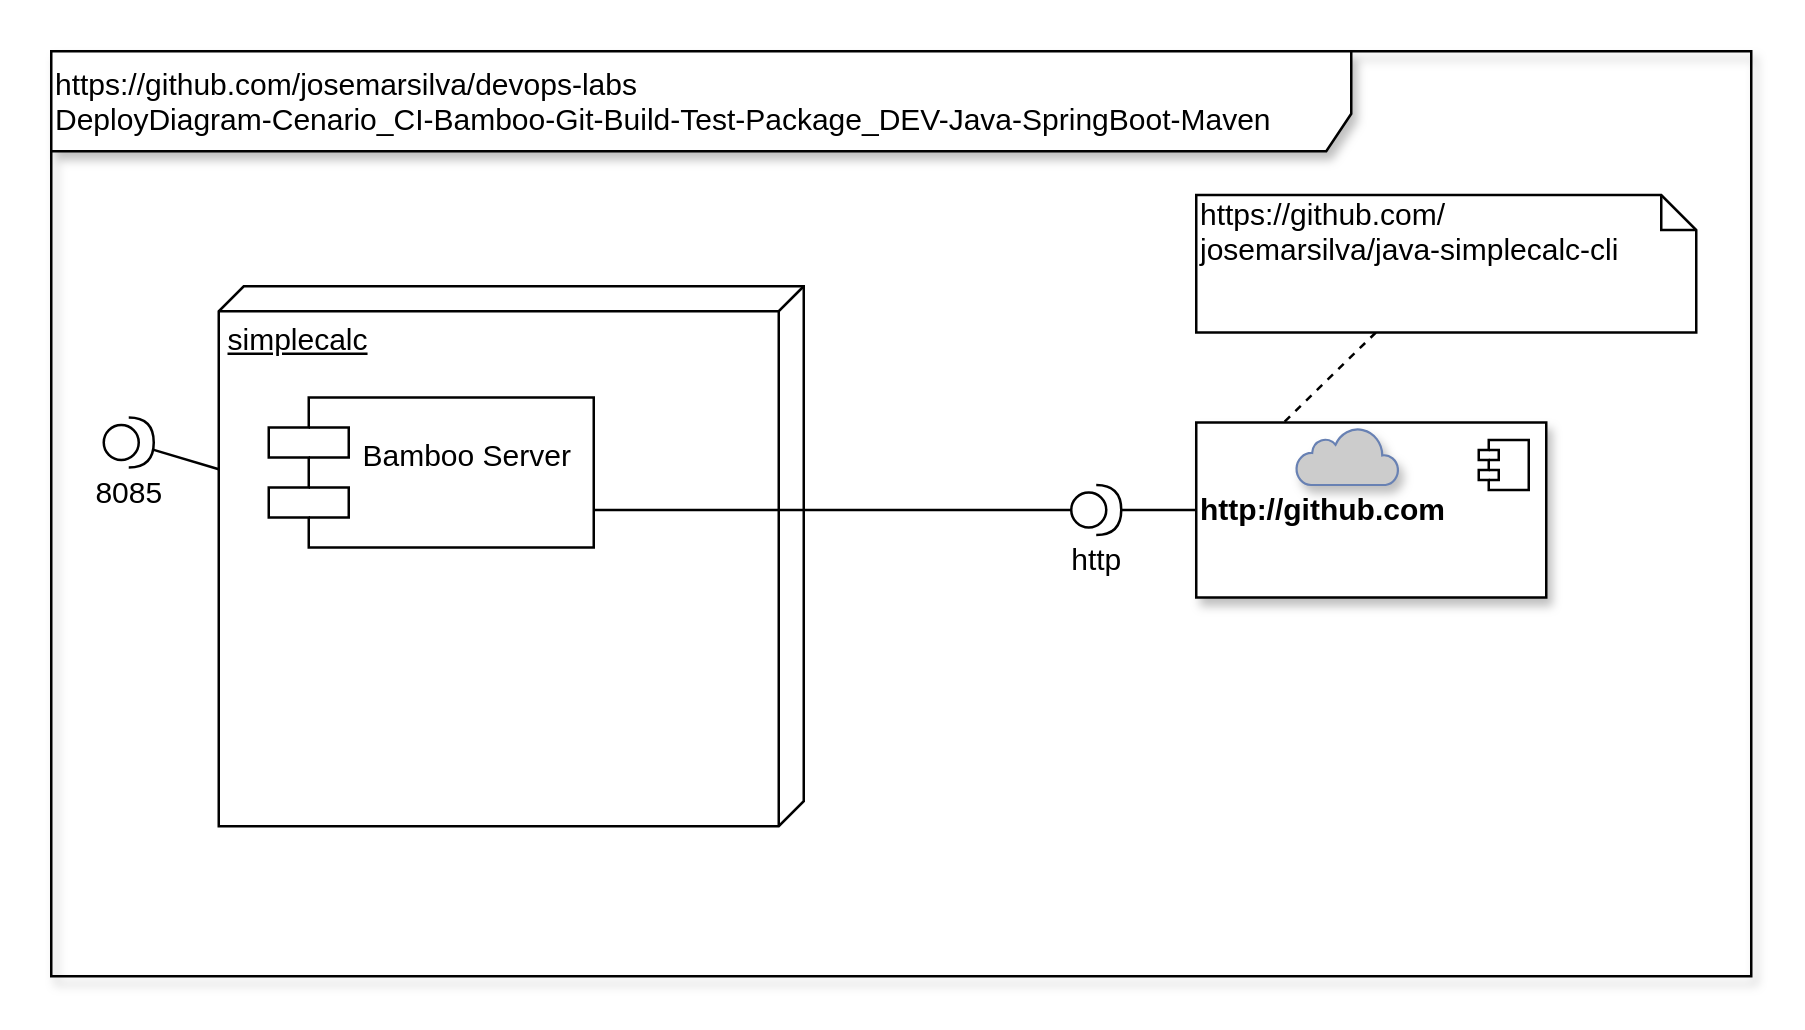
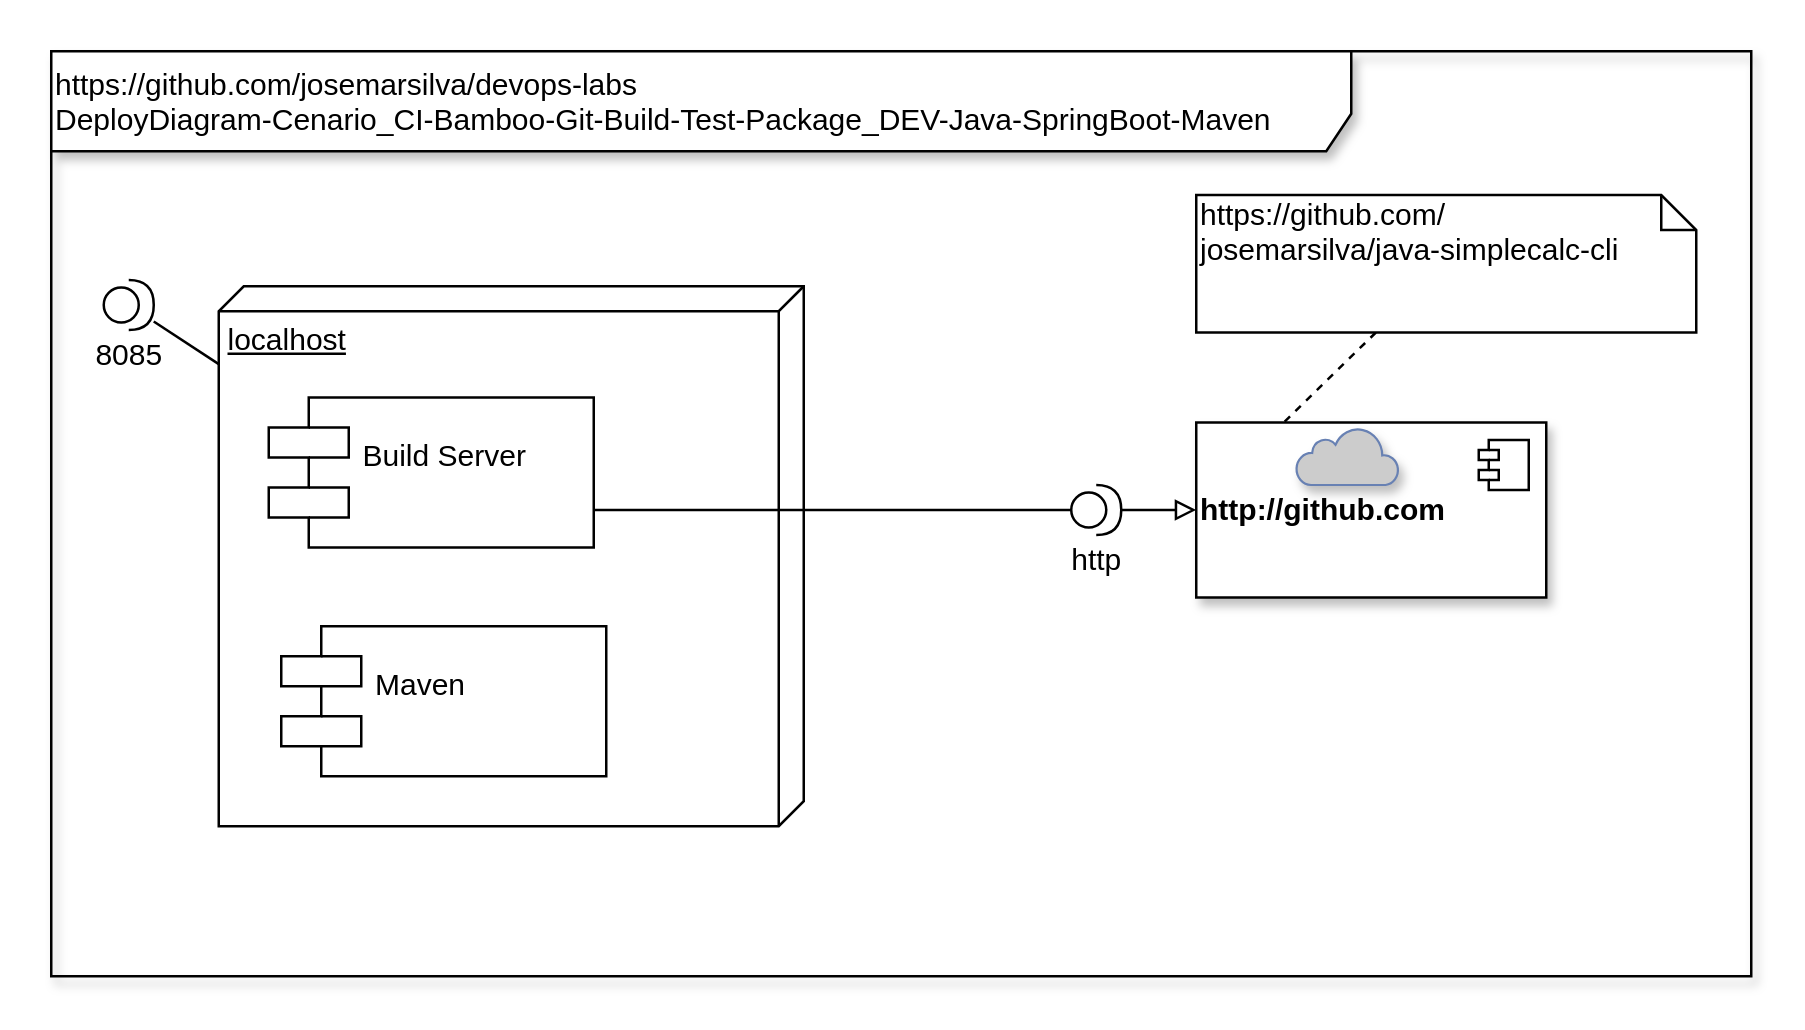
node "simplecalc": label "simplecalc" -> "localhost"
node "8085": moved (129, 443) -> (129, 305)
node "Bamboo Server": label "Bamboo Server" -> "Build Server"
edge "http" -- "http://github.com": arrowhead none -> block
node "Maven": added
